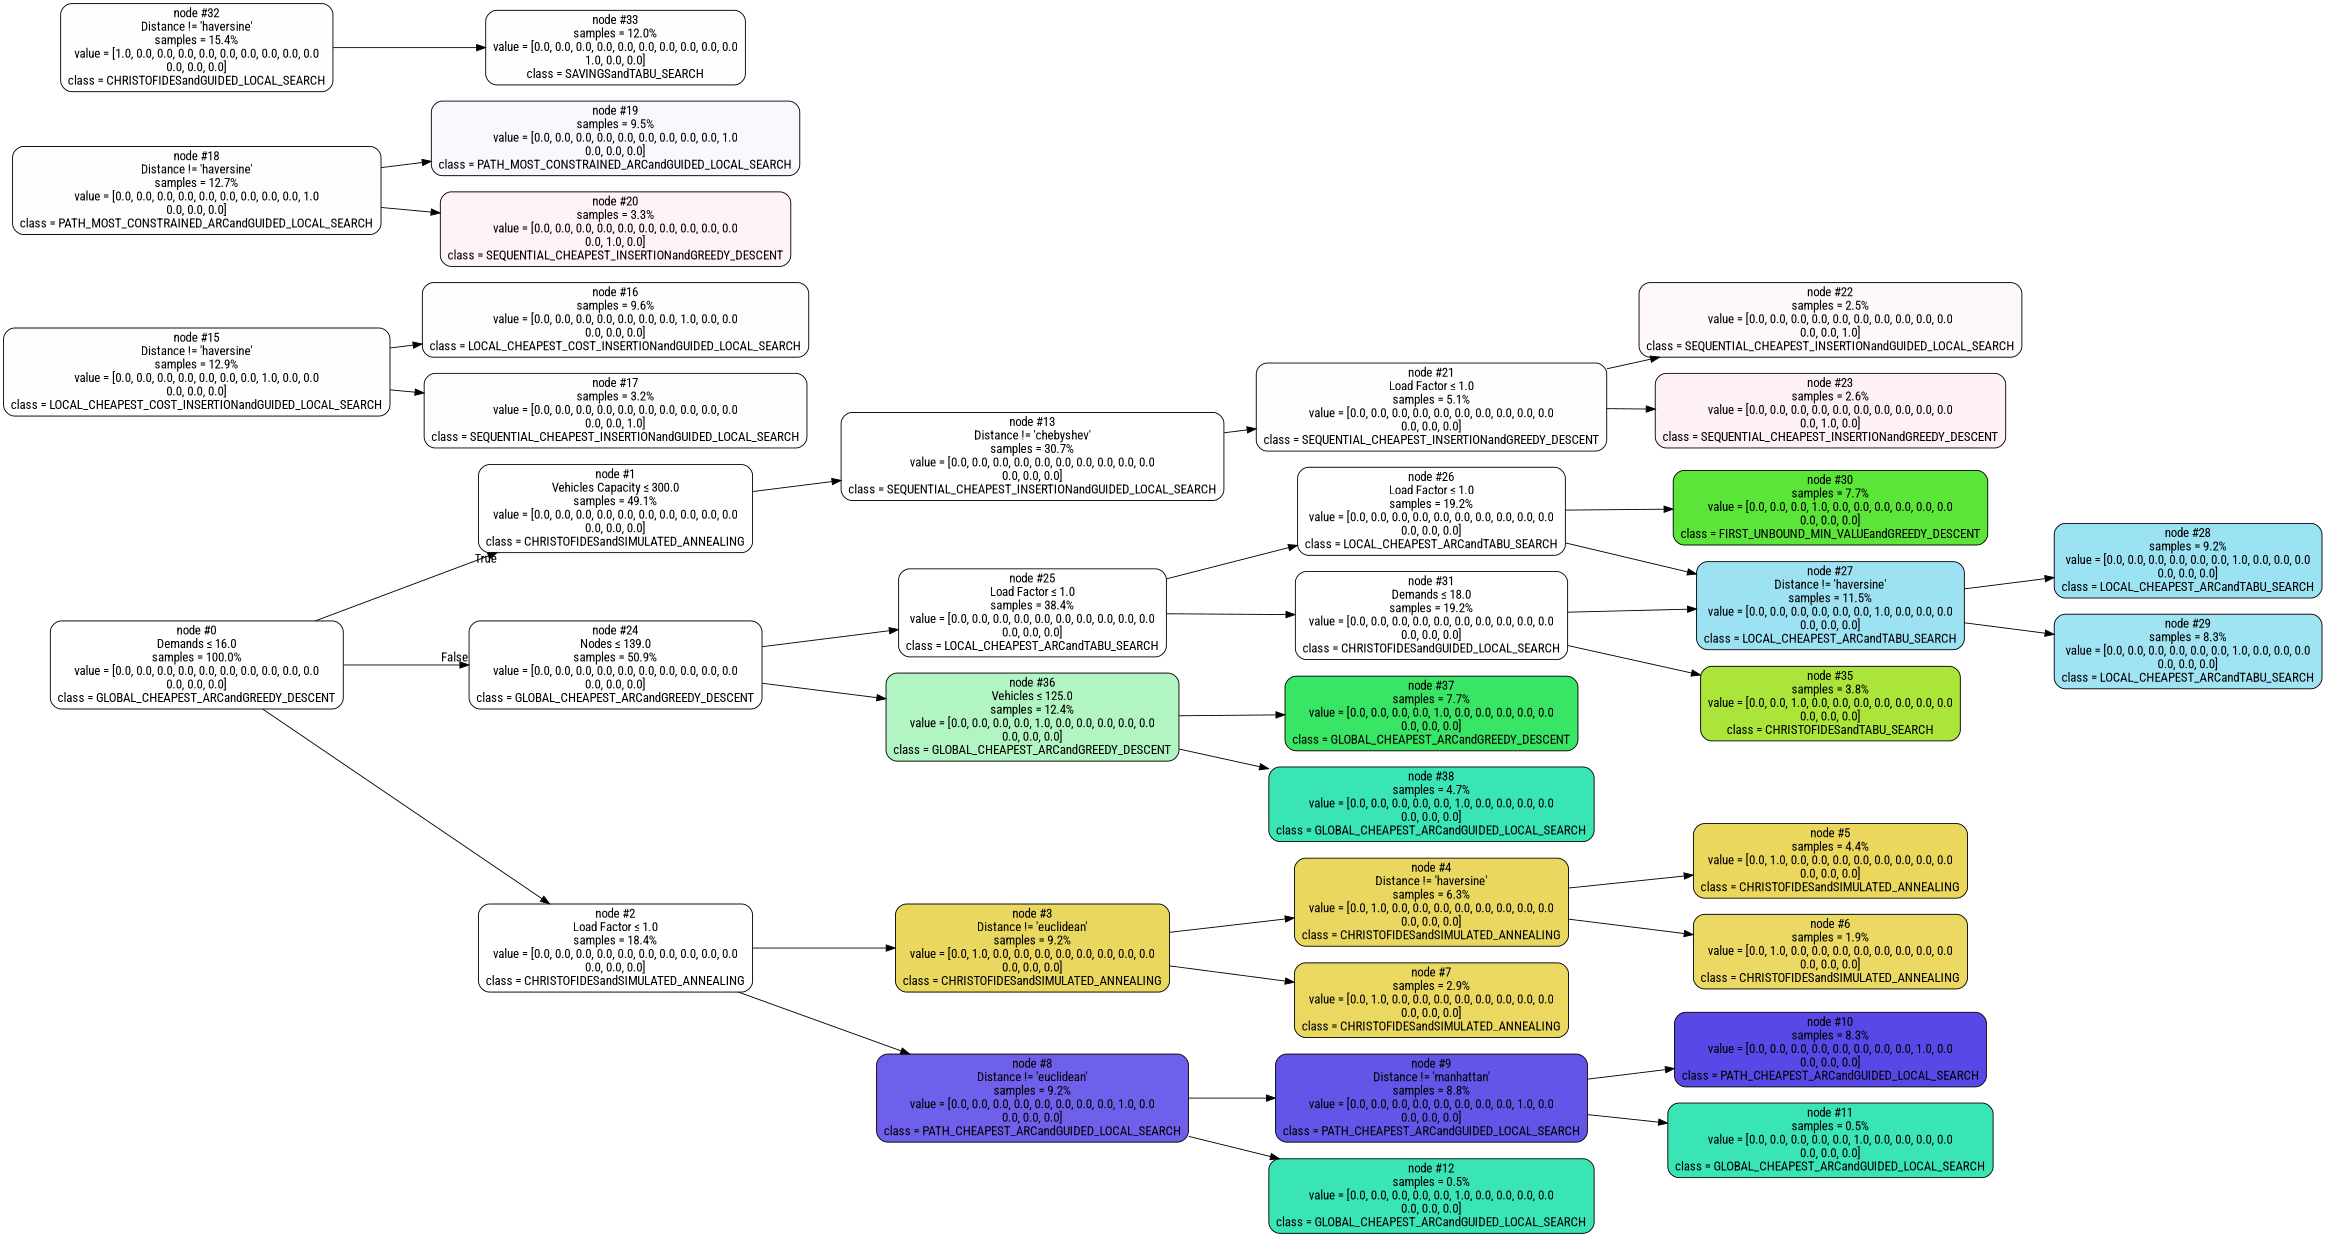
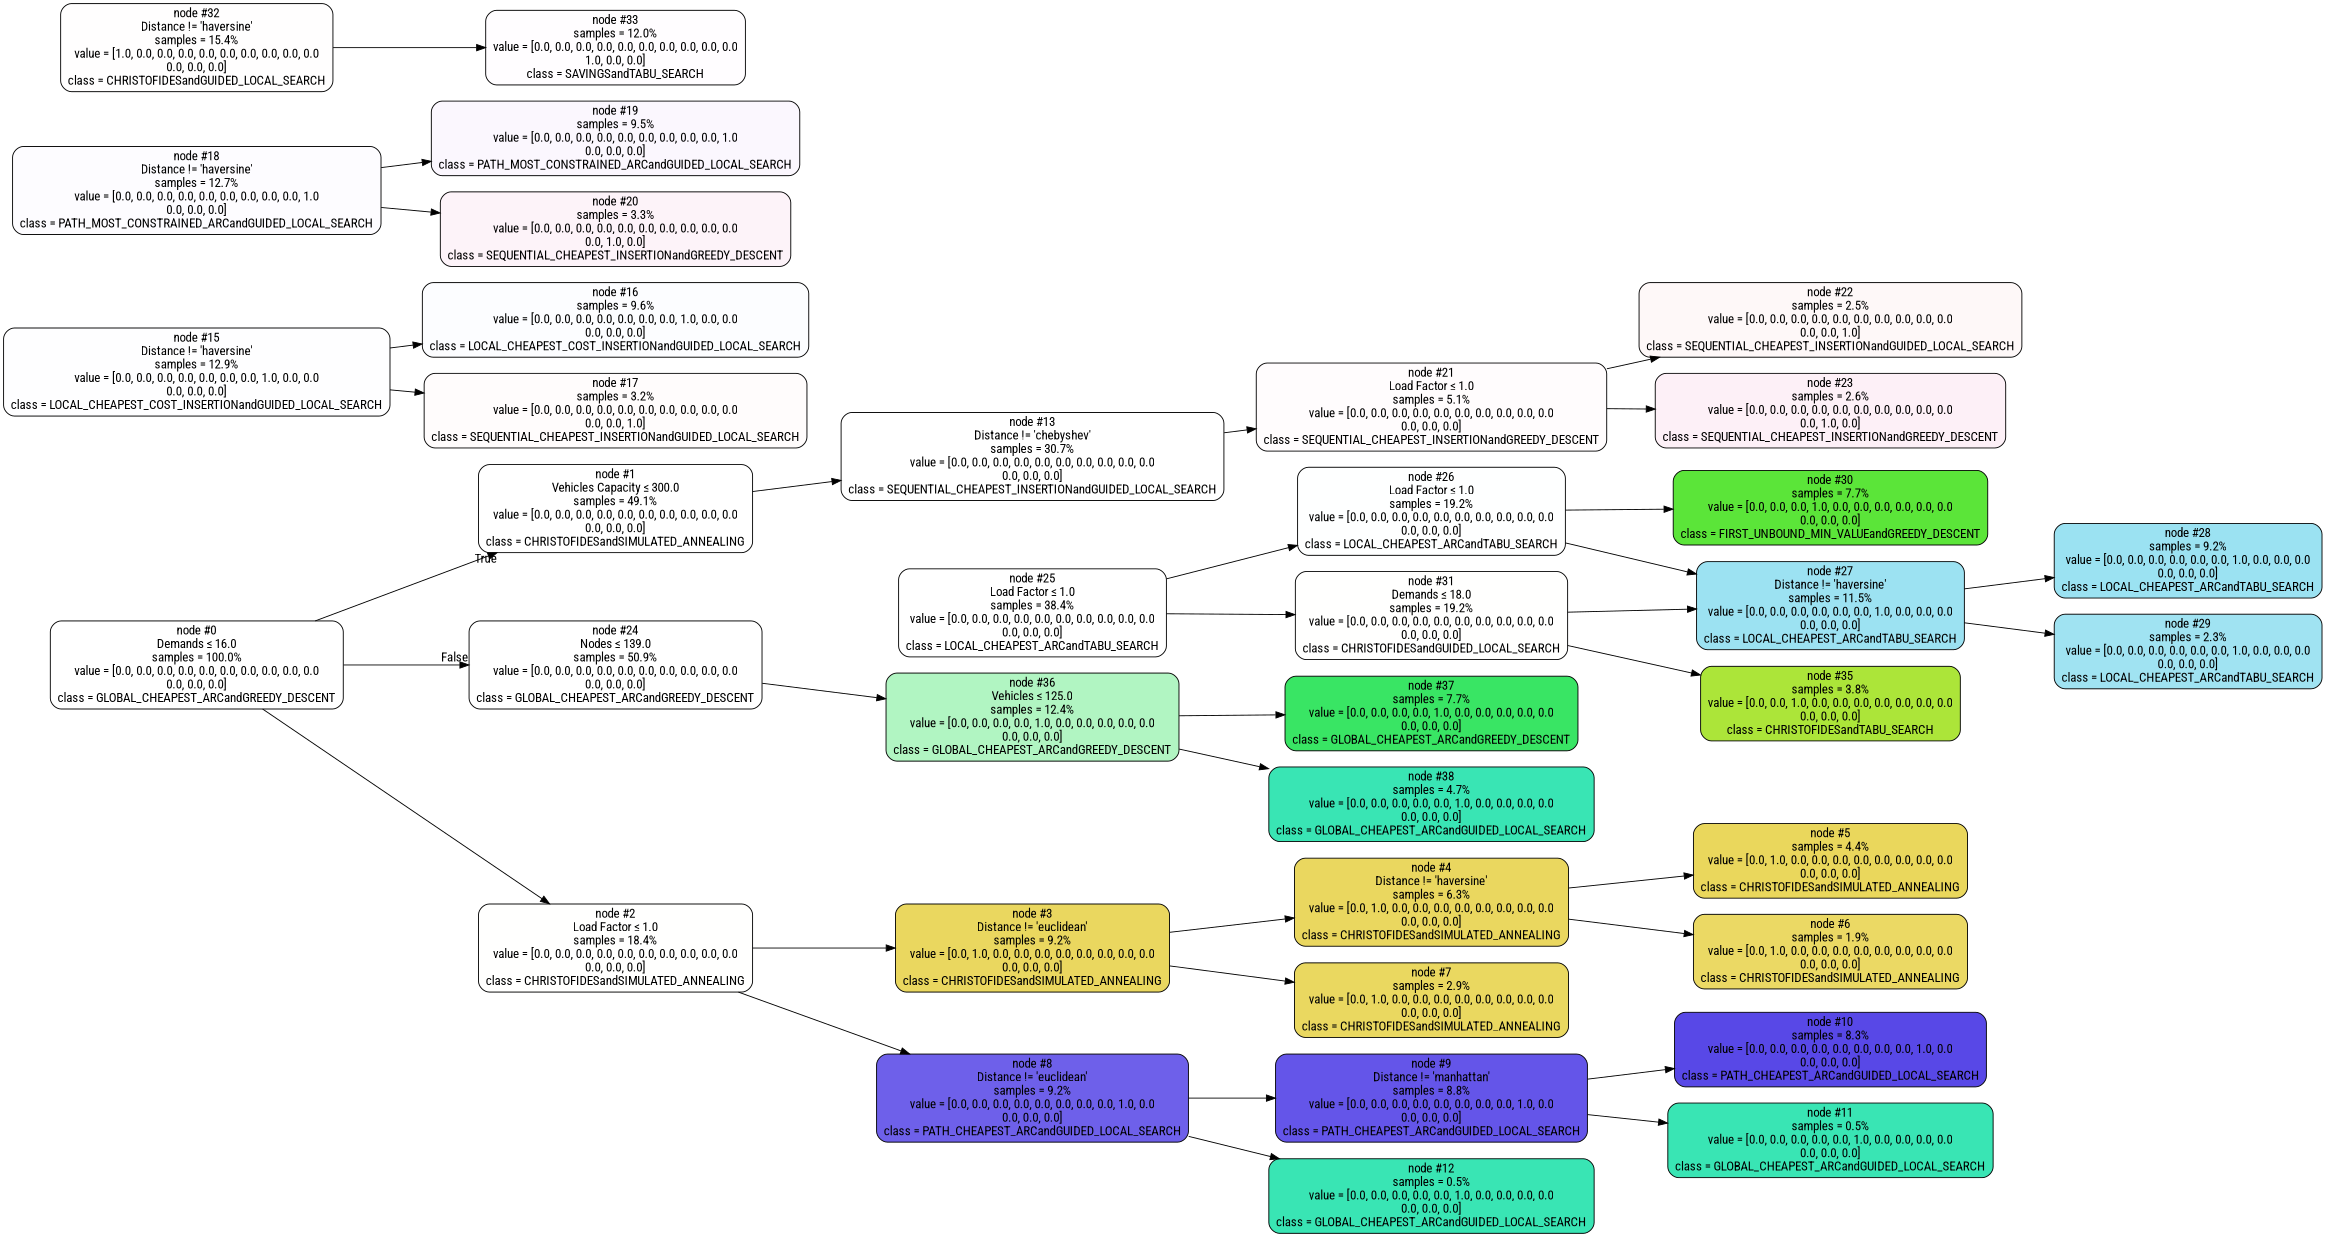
node "node #29": text "samples = 8.3%" -> "samples = 2.3%"
edge "node #24" -> "node #25": removed
